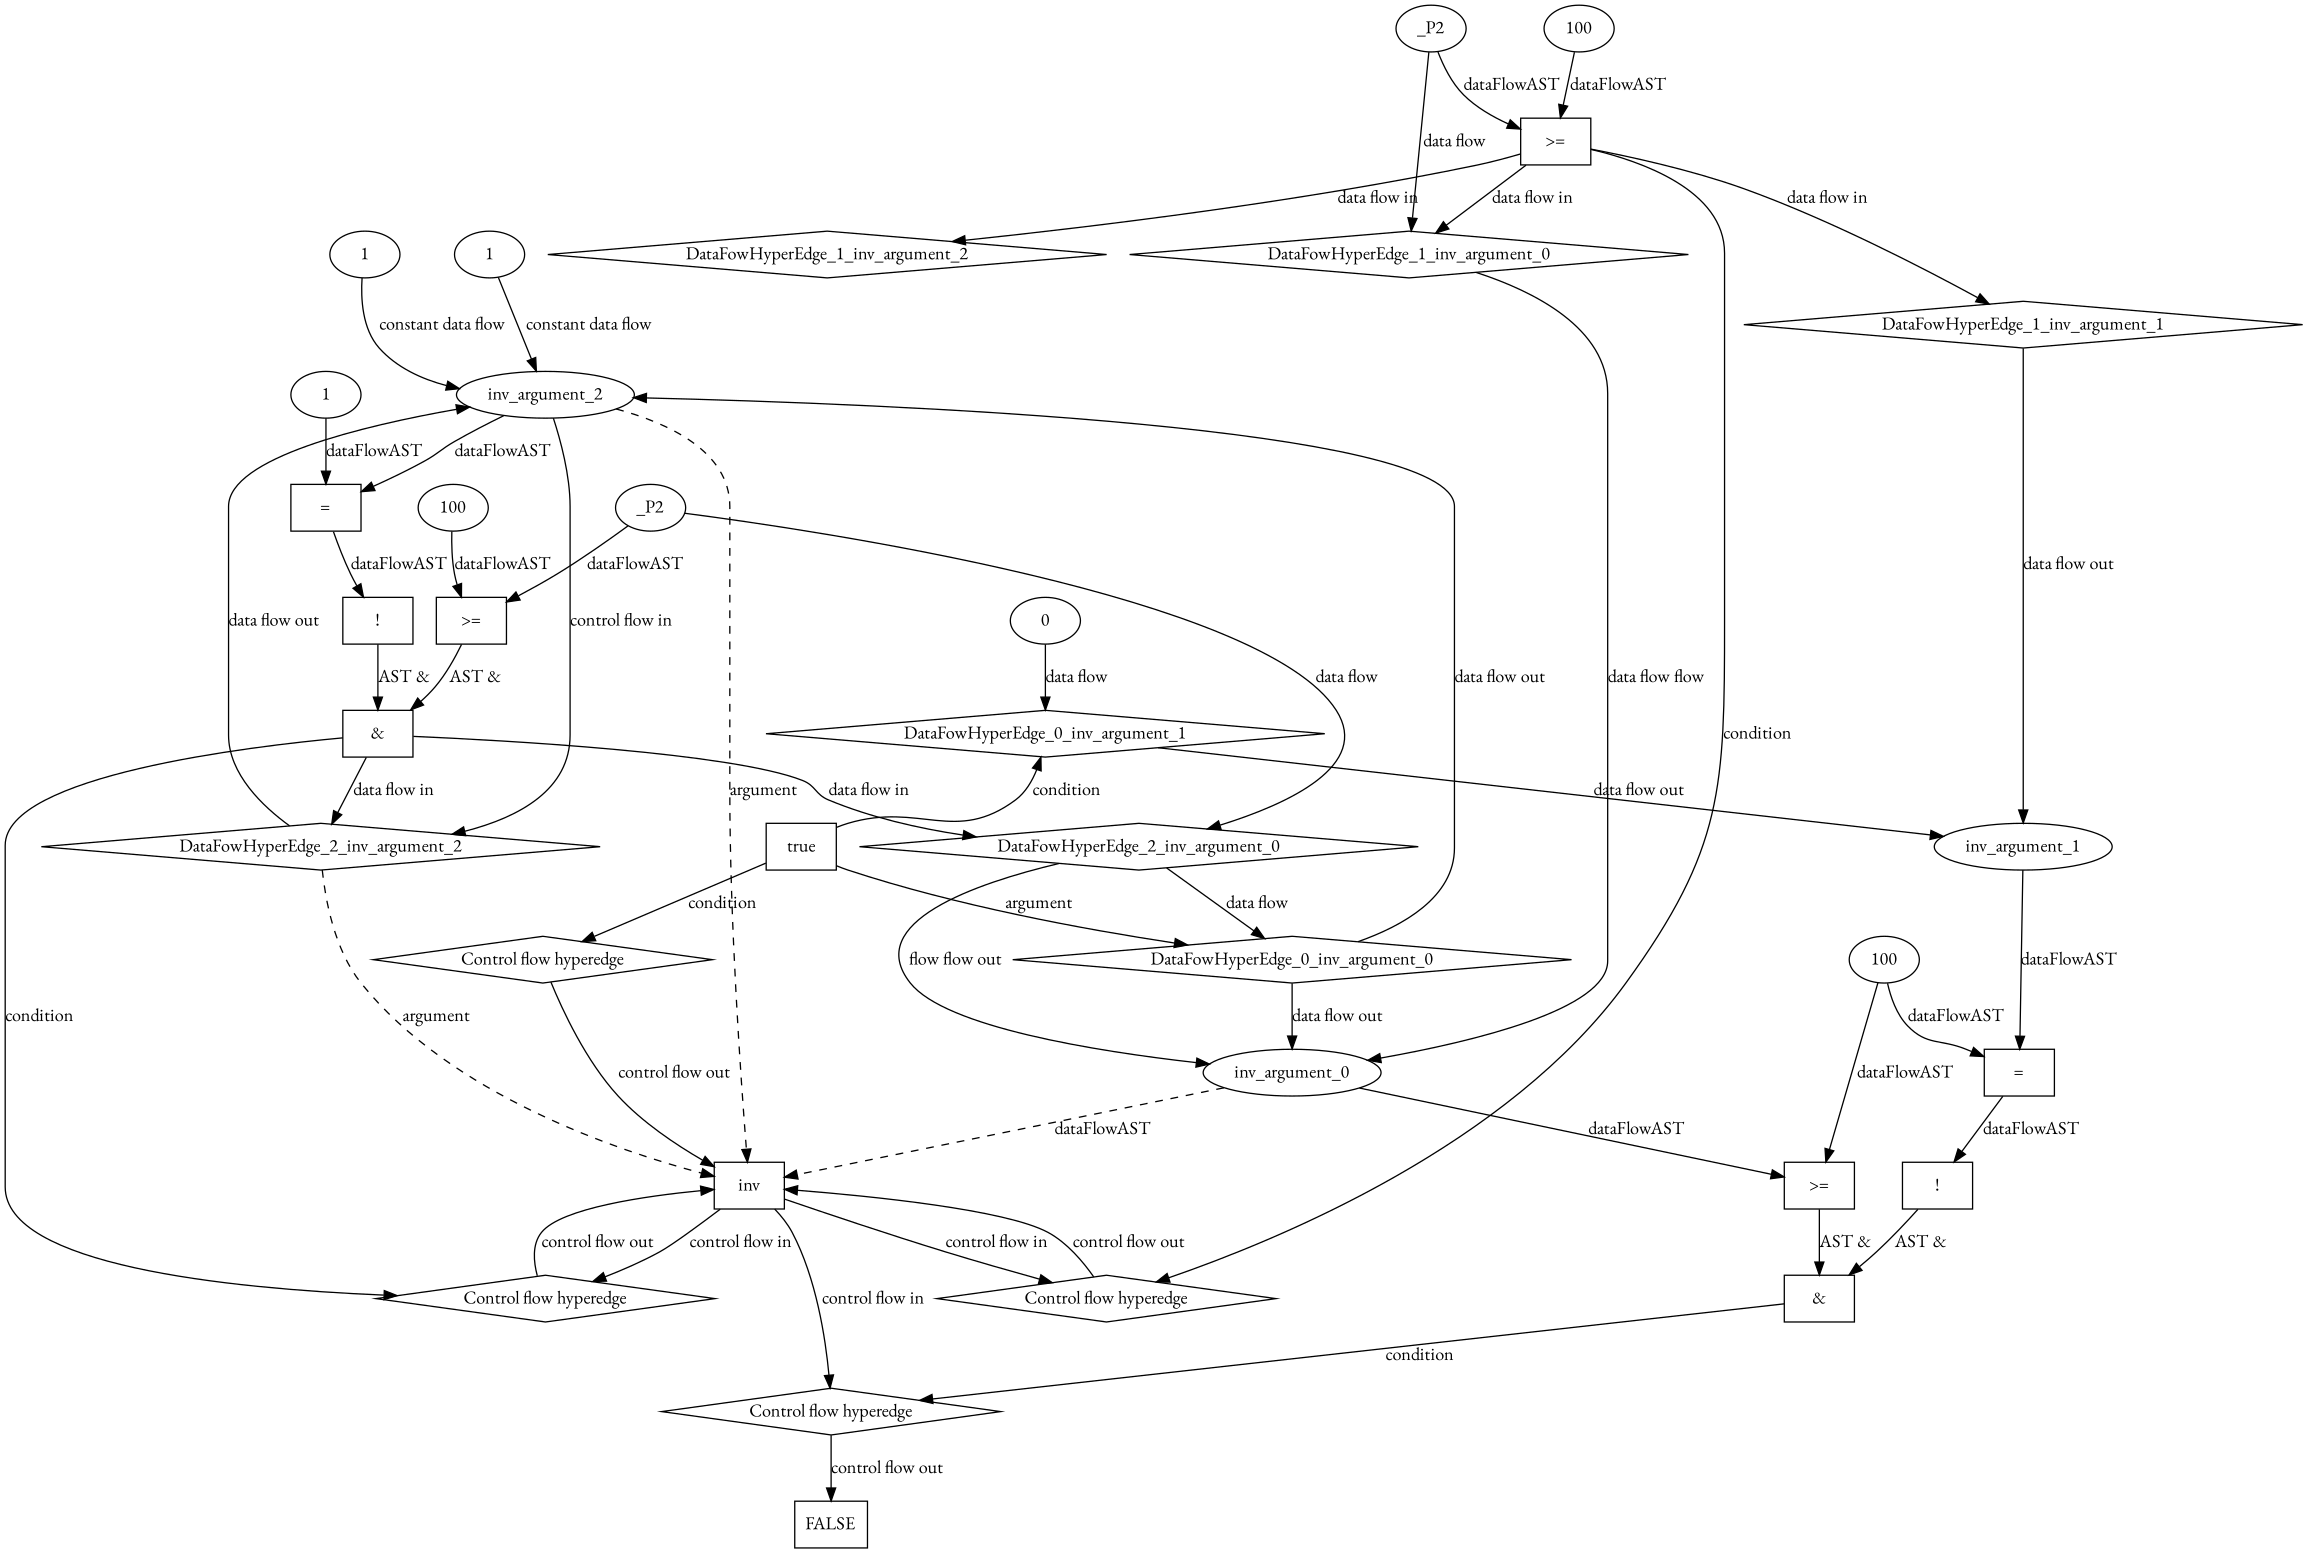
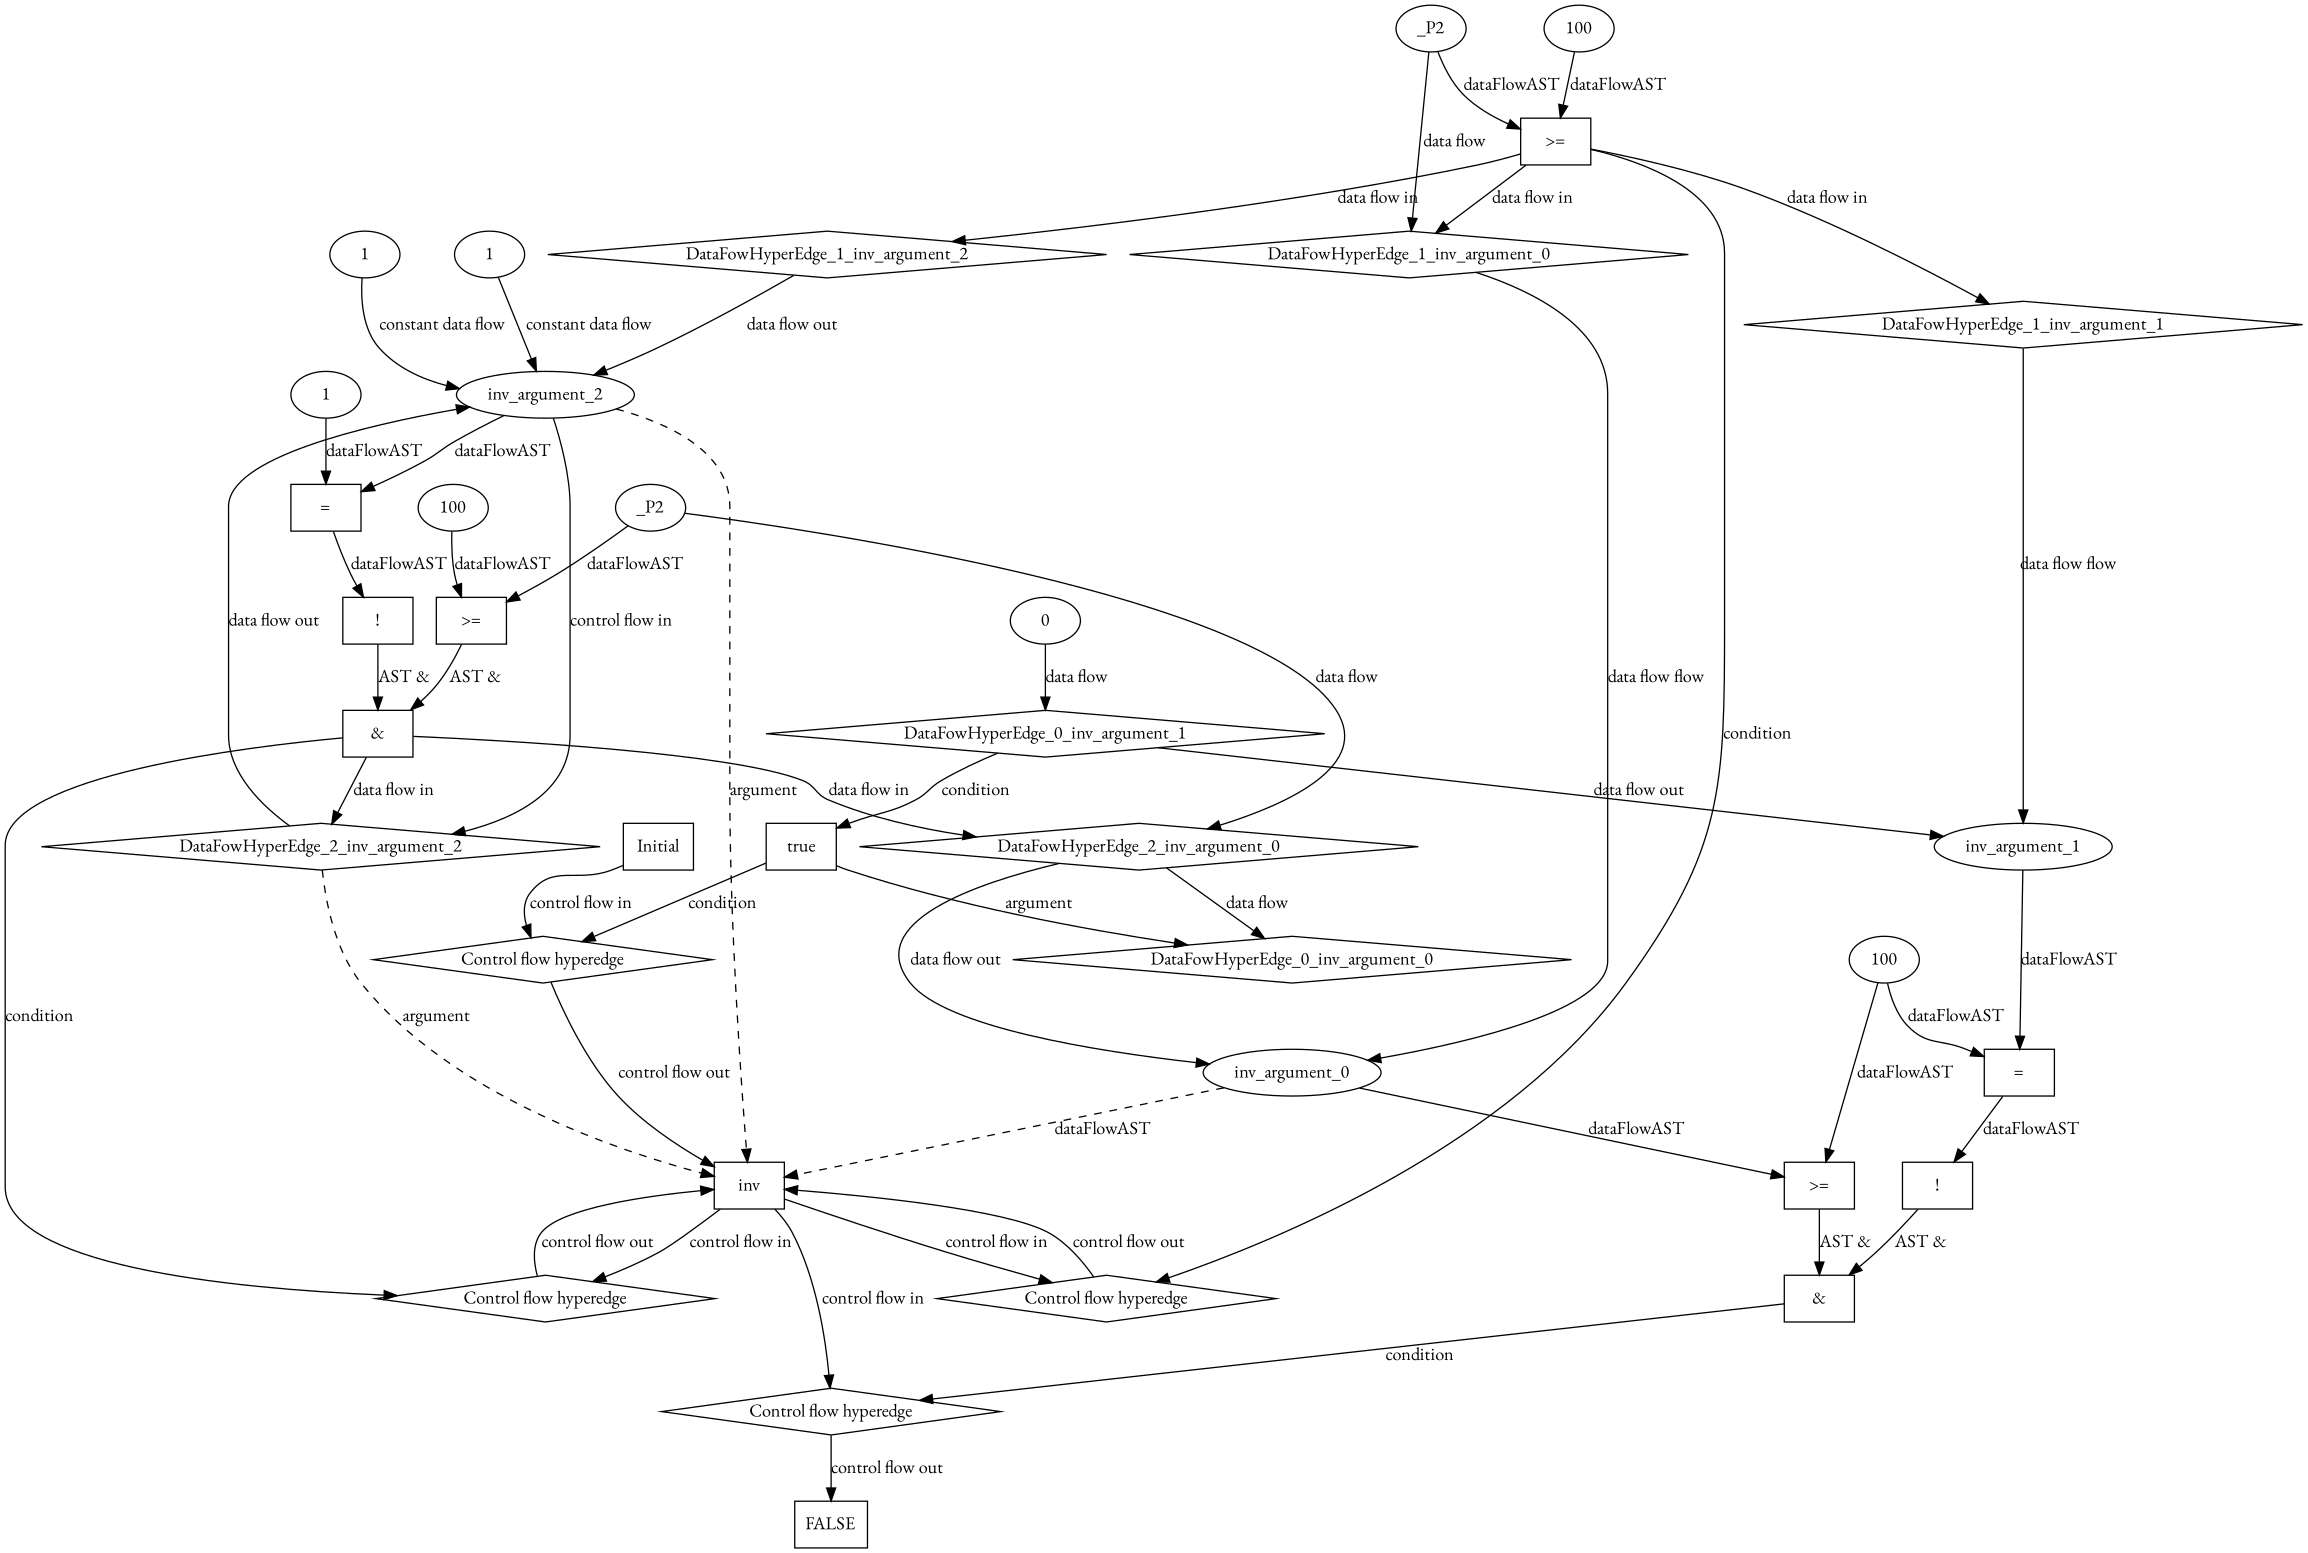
edge "DataFowHyperEdge_0_inv_argument_0" -> "inv_argument_2": now "DataFowHyperEdge_1_inv_argument_2" -> "inv_argument_2"
edge "DataFowHyperEdge_1_inv_argument_1" -> "inv_argument_1": label "data flow out" -> "data flow flow"
edge "true" -> "DataFowHyperEdge_0_inv_argument_1": reversed
node "Initial": added
edge "DataFowHyperEdge_2_inv_argument_0" -> "inv_argument_0": label "flow flow out" -> "data flow out"
edge "DataFowHyperEdge_0_inv_argument_0" -> "inv_argument_0": removed, label "data flow out"
